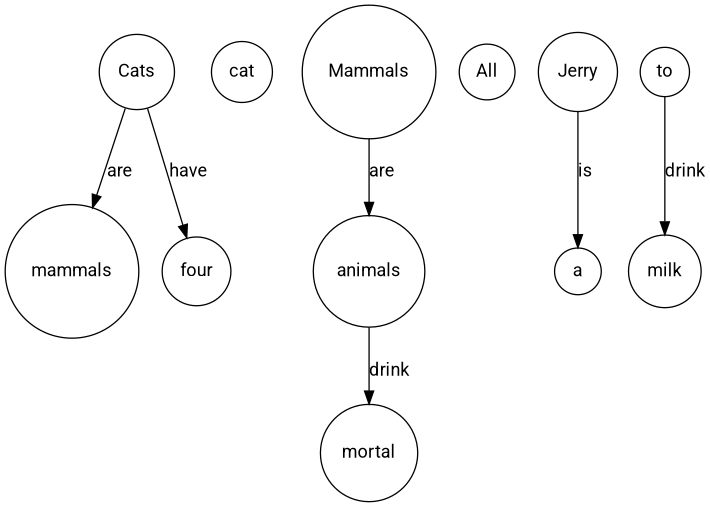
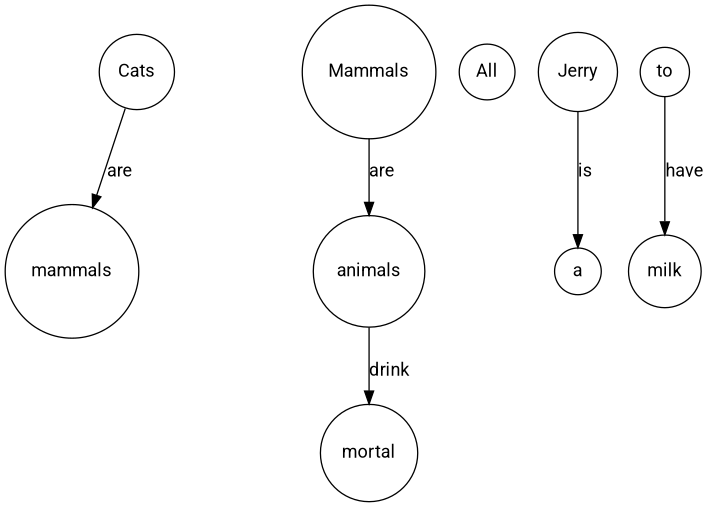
node "cat": removed
edge "to" -> "milk": label "drink" -> "have"
node "four": removed
